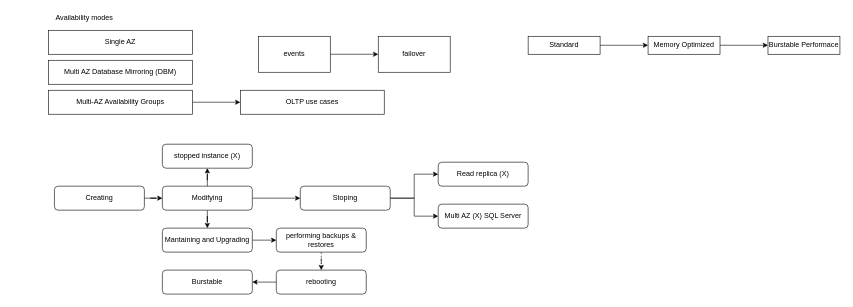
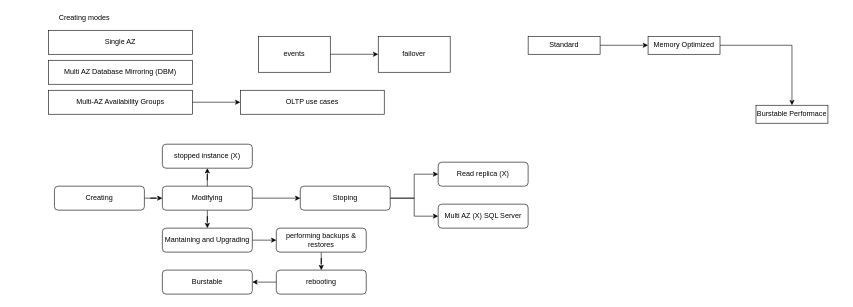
node "Availability modes": label "Availability modes" -> "Creating modes"
node "Burstable Performace": moved (804, 45) -> (792, 114)
edge "performing backups & restores" -> "rebooting": style dashed -> solid
